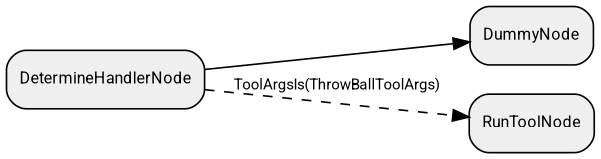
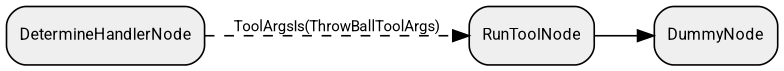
edge "DetermineHandlerNode" -> "DummyNode": now "RunToolNode" -> "DummyNode"
